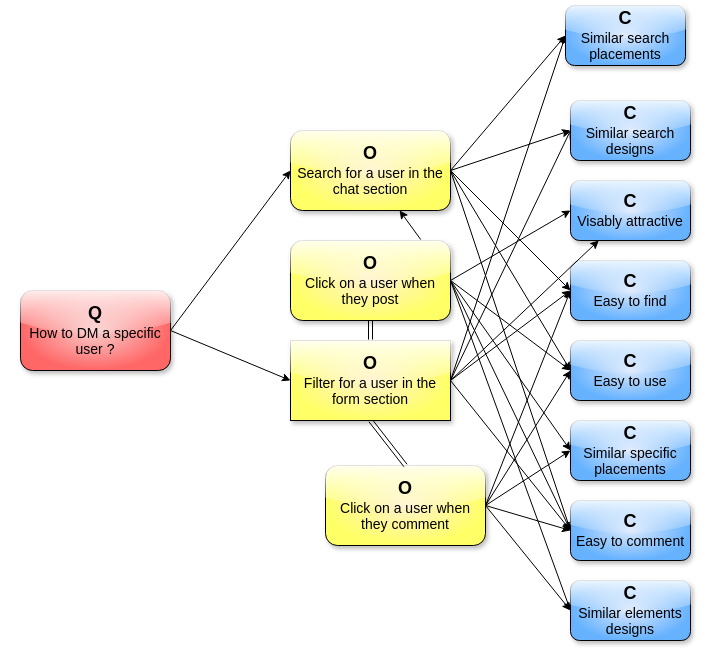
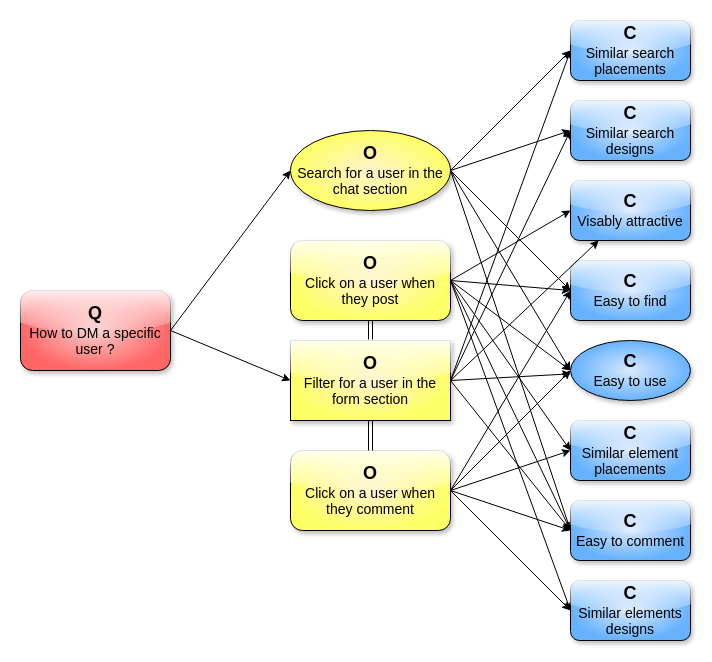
node "C Similar search placements": moved (626, 36) -> (631, 51)
edge "O Filter for a user in the form section" -> "C Similar search designs": arrowhead open -> classic
node "O Search for a user in the chat section": shape rounded rectangle -> ellipse
edge "O Click on a user when they post" -> "O Search for a user in the chat section": now "O Click on a user when they post" -> "C Easy to find"
edge "O Filter for a user in the form section" -> "C Easy to find": now "O Filter for a user in the form section" -> "C Easy to use"
node "C Easy to use": shape rounded rectangle -> ellipse
node "C Similar specific placements": label "C Similar specific placements" -> "C Similar element placements"
node "O Click on a user when they comment": moved (406, 506) -> (371, 491)
